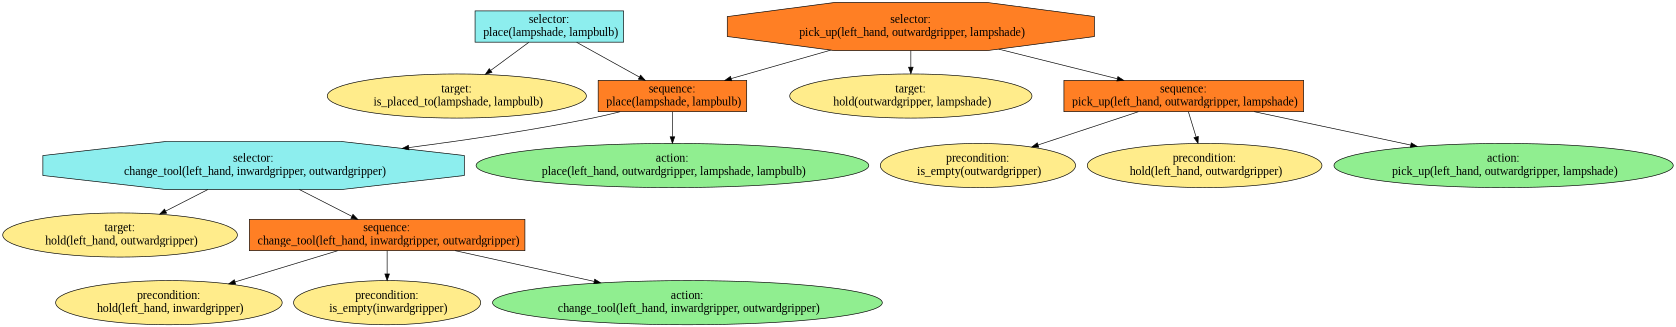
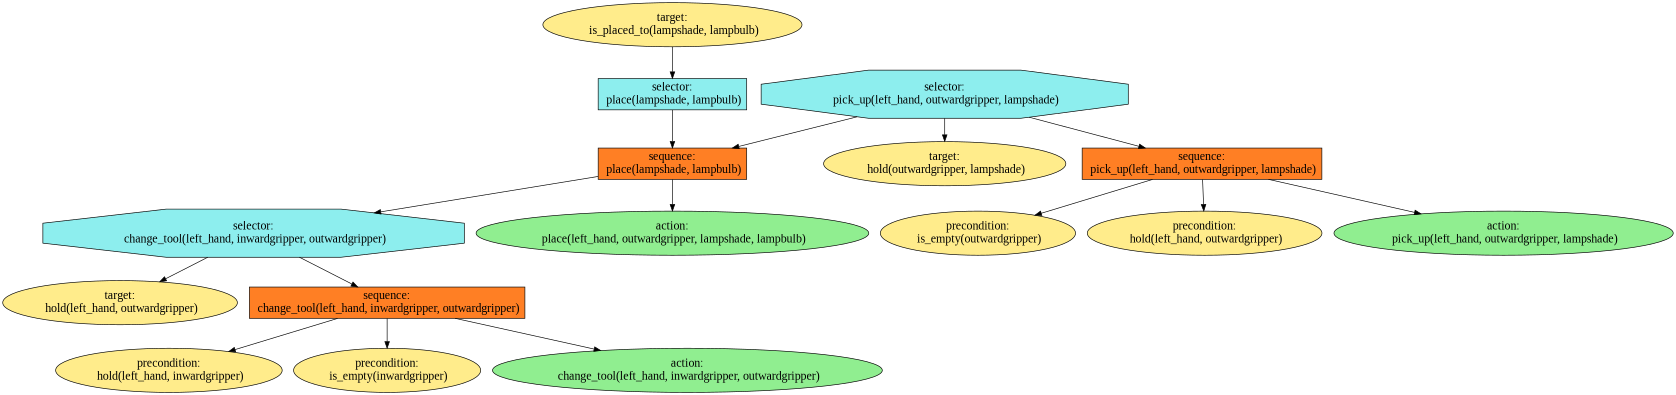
node "selector: pick_up(left_hand, outwardgripper, lampshade)": fillcolor chocolate1 -> darkslategray2
edge "selector: place(lampshade, lampbulb)" -> "target: is_placed_to(lampshade, lampbulb)": reversed
